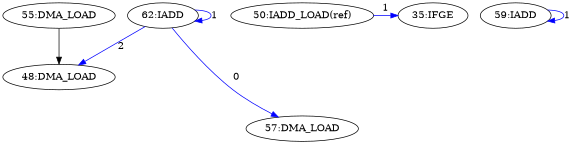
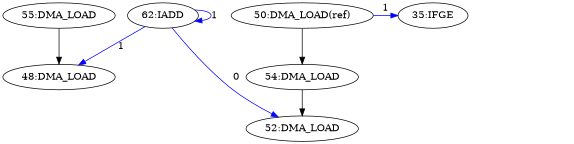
node "50:IADD_LOAD(ref)": label "50:IADD_LOAD(ref)" -> "50:DMA_LOAD(ref)"
node "59:IADD": removed
edge "62:IADD" -> "48:DMA_LOAD": label "2" -> "1"
node "54:DMA_LOAD": added
node "57:DMA_LOAD": label "57:DMA_LOAD" -> "52:DMA_LOAD"
